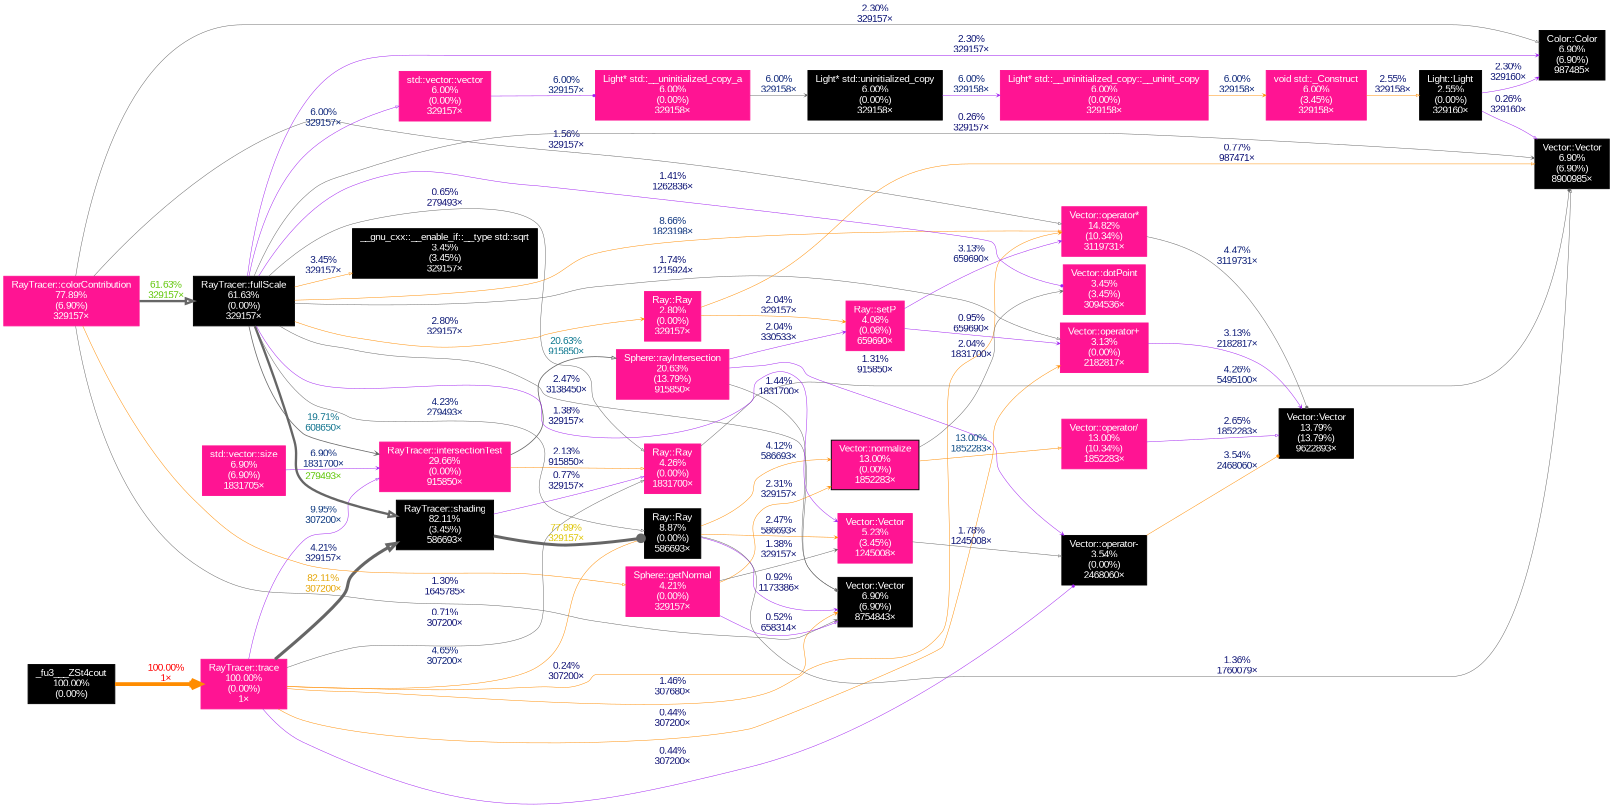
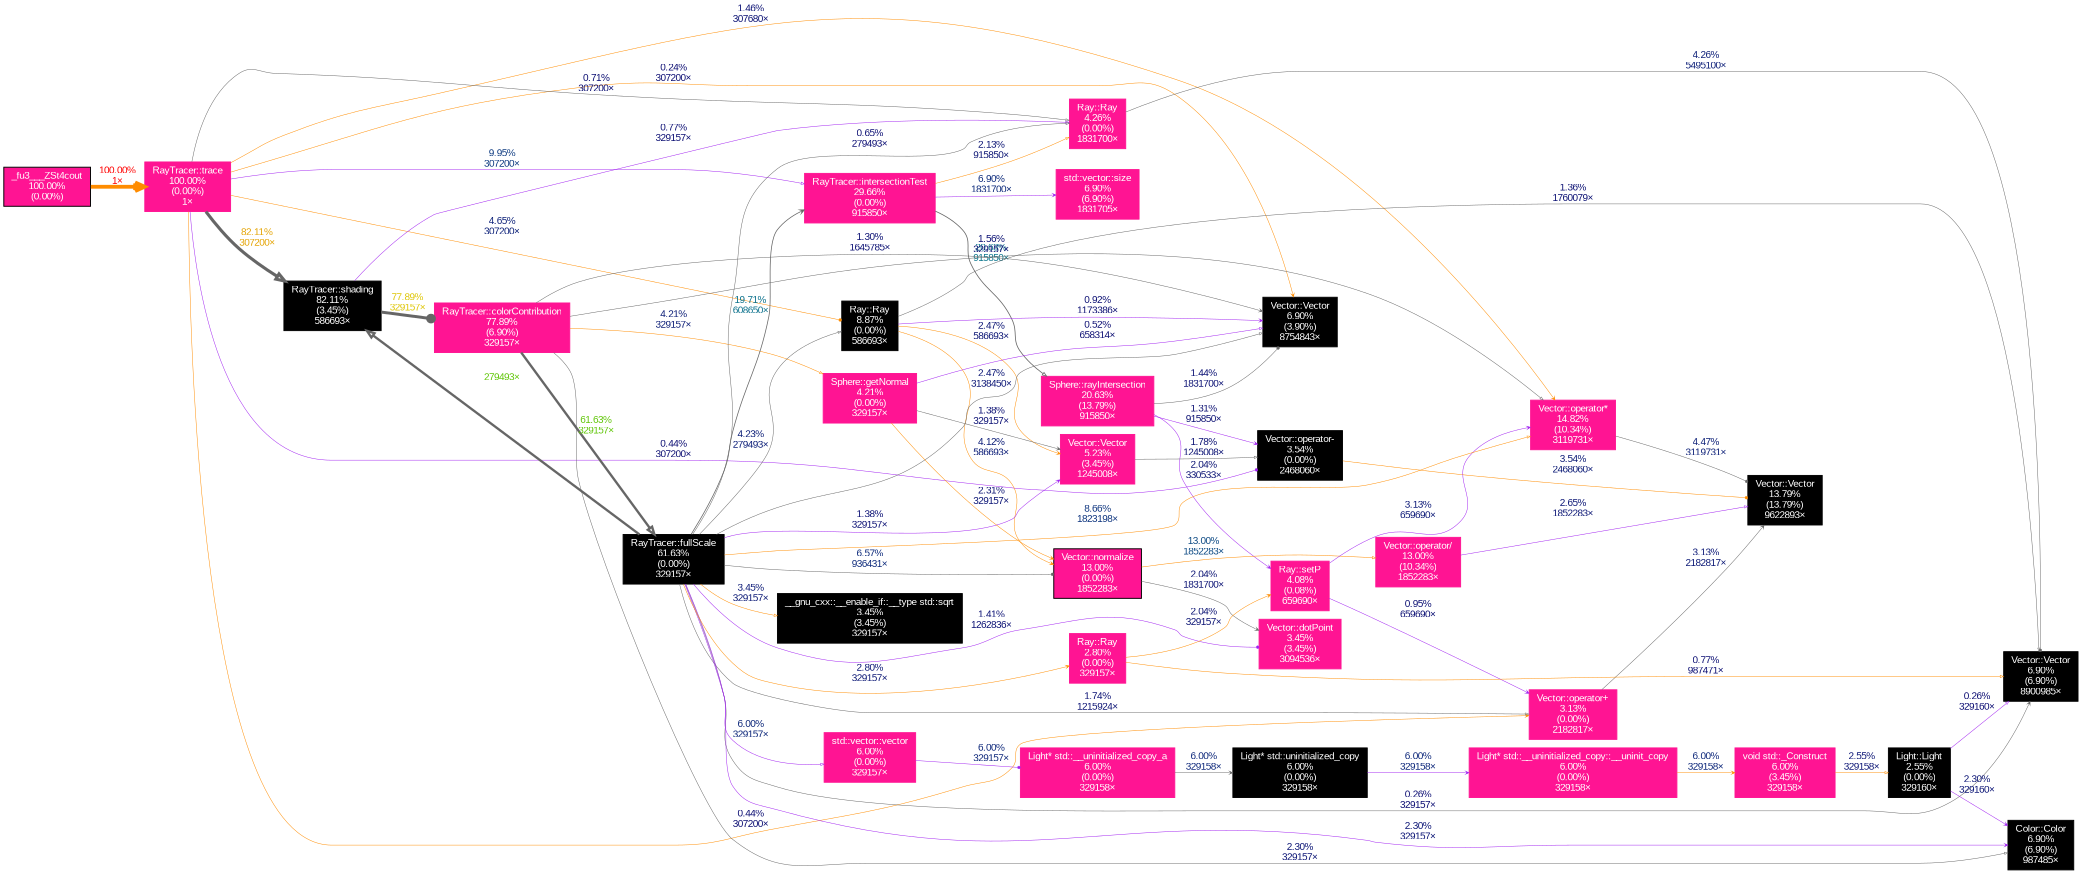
edge "Vector::operator+ 3.13% (0.00%) 2182817×" -> "Vector::Vector 13.79% (13.79%) 9622893×": color purple -> gray40
edge "std::vector::size 6.90% (6.90%) 1831705×" -> "RayTracer::intersectionTest 29.66% (0.00%) 915850×": reversed
edge "RayTracer::shading 82.11% (3.45%) 586693×" -> "Ray::Ray 8.87% (0.00%) 586693×": now "RayTracer::shading 82.11% (3.45%) 586693×" -> "RayTracer::colorContribution 77.89% (6.90%) 329157×"
edge "RayTracer::fullScale 61.63% (0.00%) 329157×" -> "Vector::normalize 13.00% (0.00%) 1852283×": added, label "6.57% 936431×"
node "Vector::Vector 6.90% (6.90%) 8754843×": label "Vector::Vector 6.90% (6.90%) 8754843×" -> "Vector::Vector 6.90% (3.90%) 8754843×"
node "_fu3___ZSt4cout 100.00% (0.00%)": fillcolor black -> deeppink
